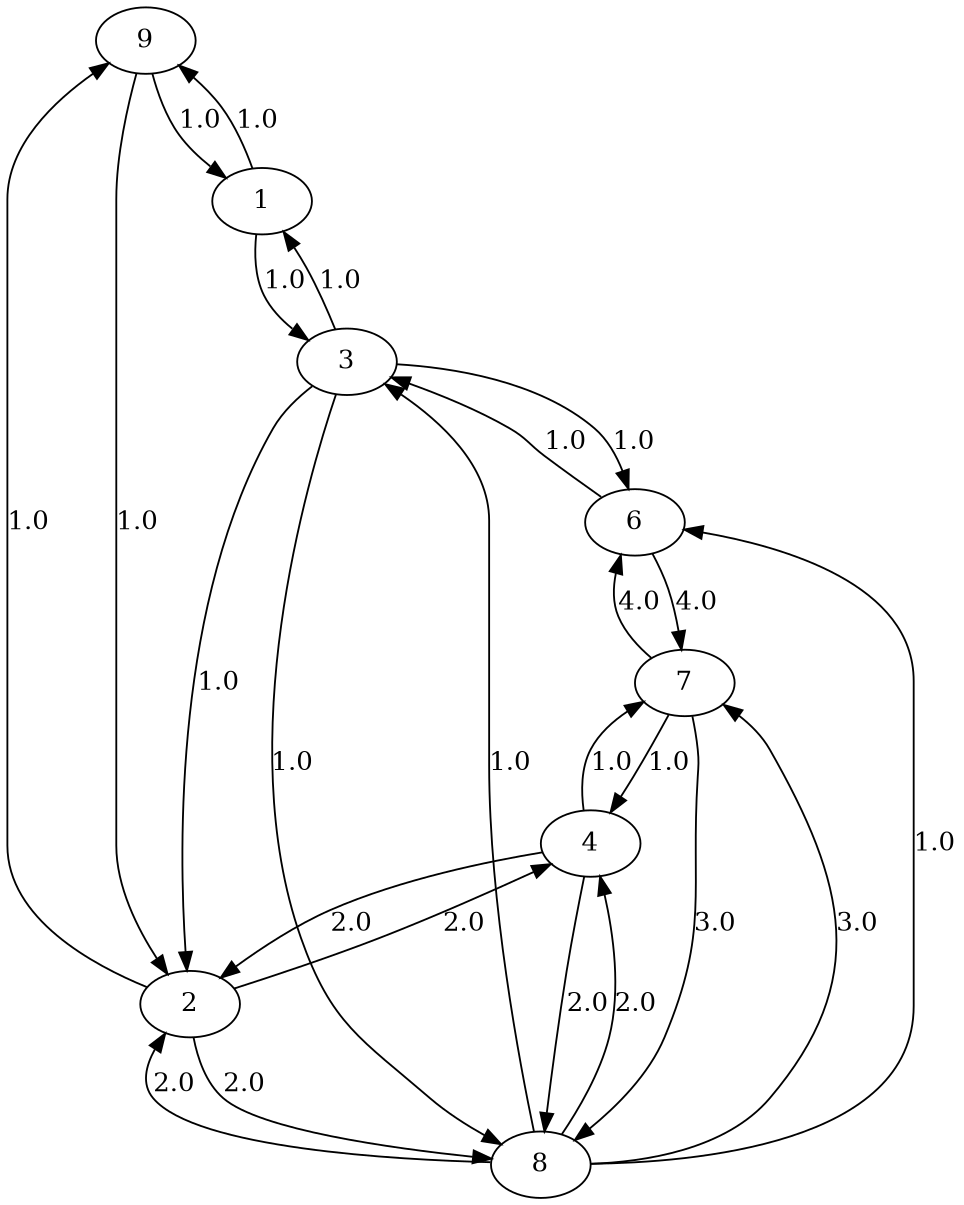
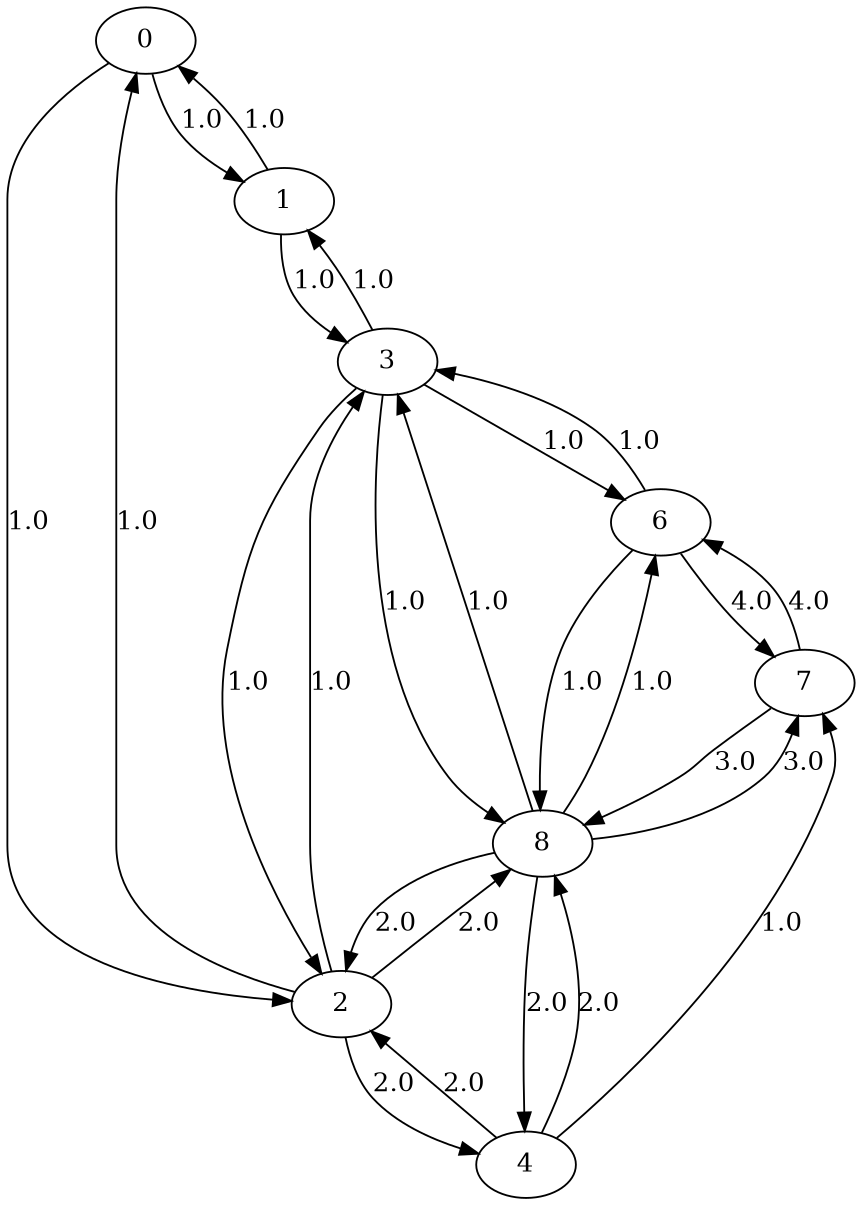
node "9": label "9" -> "0"
edge "6" -> "8": added, label "1.0"
edge "2" -> "3": added, label "1.0"
edge "7" -> "4": removed, label "1.0"
